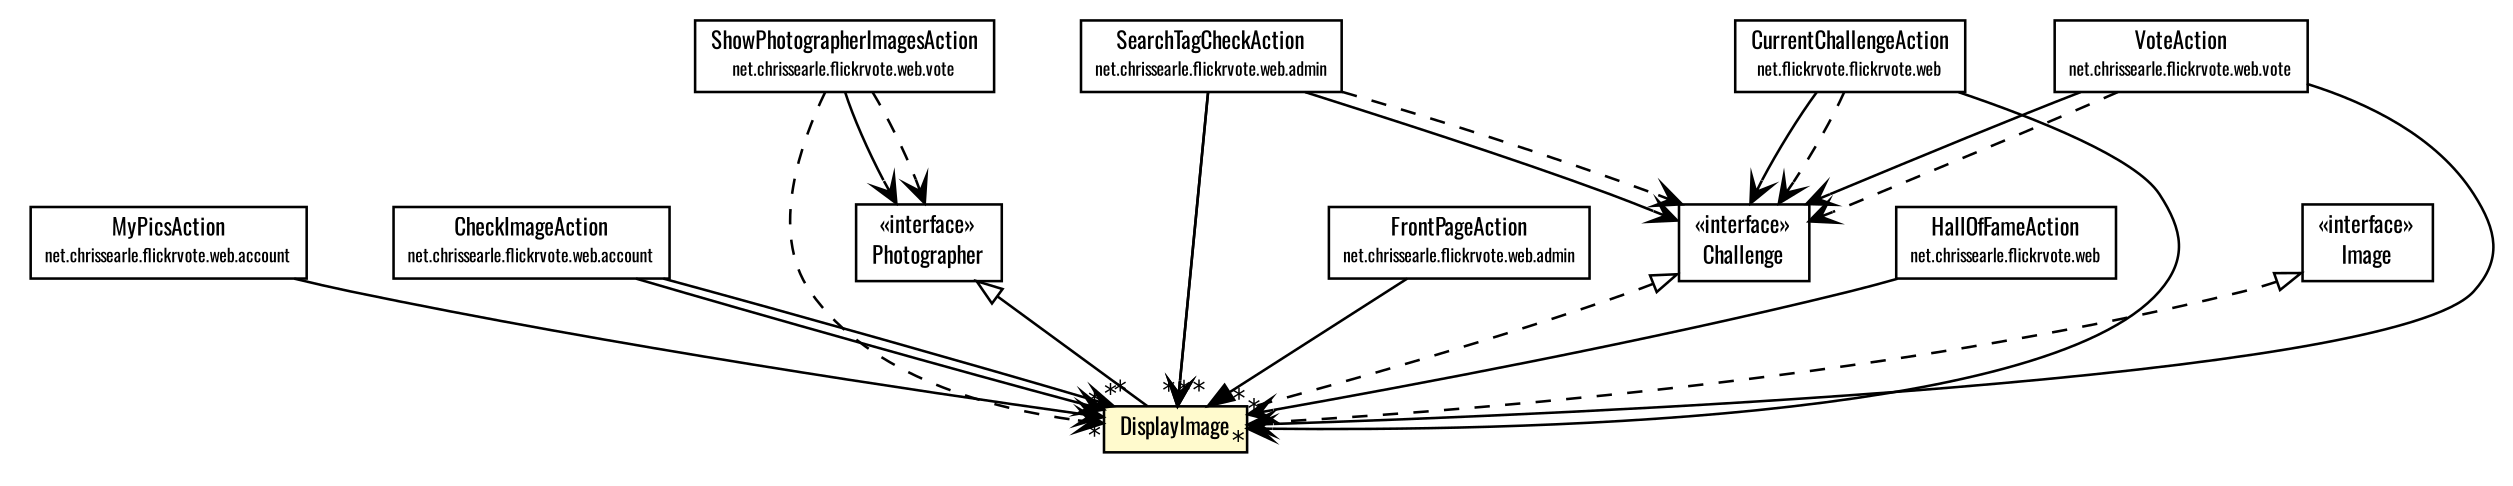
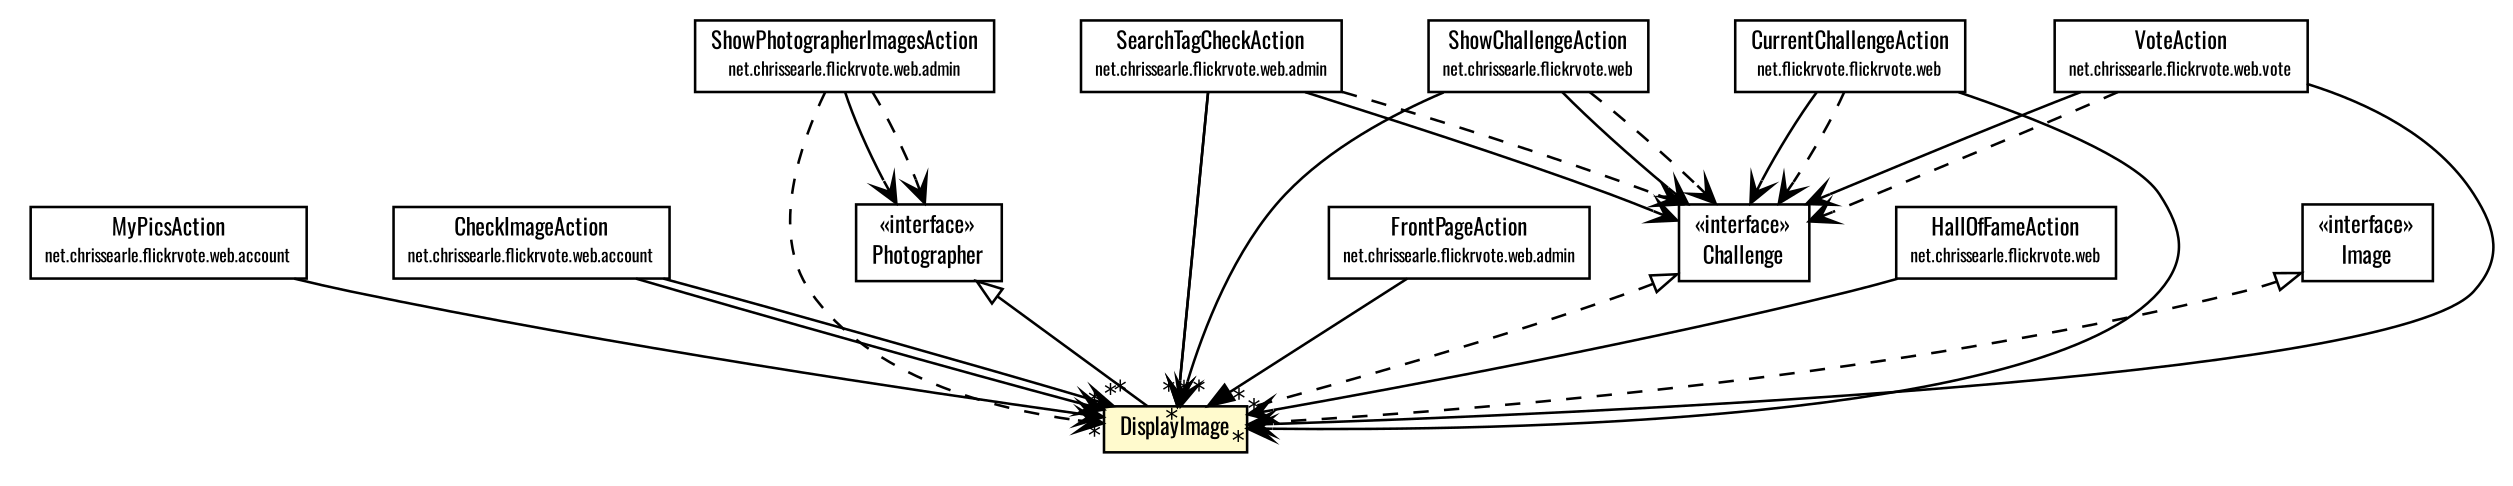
node "ShowChallengeAction": added
node "ShowPhotographerImagesAction": text "net.chrissearle.flickrvote.web.vote" -> "net.chrissearle.flickrvote.web.admin"
